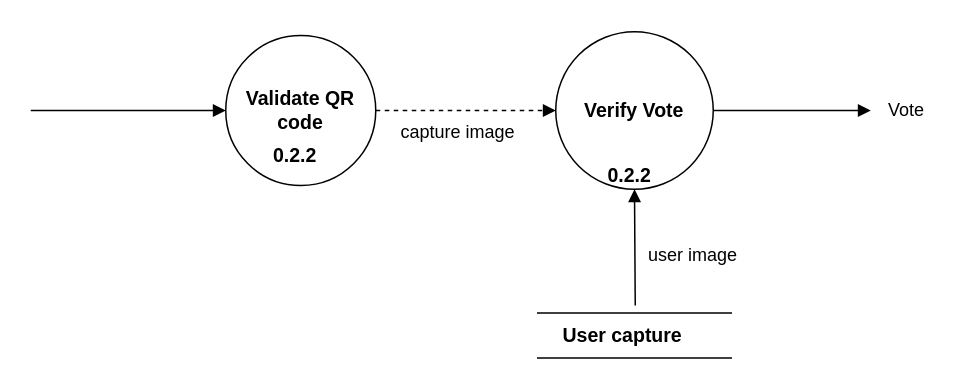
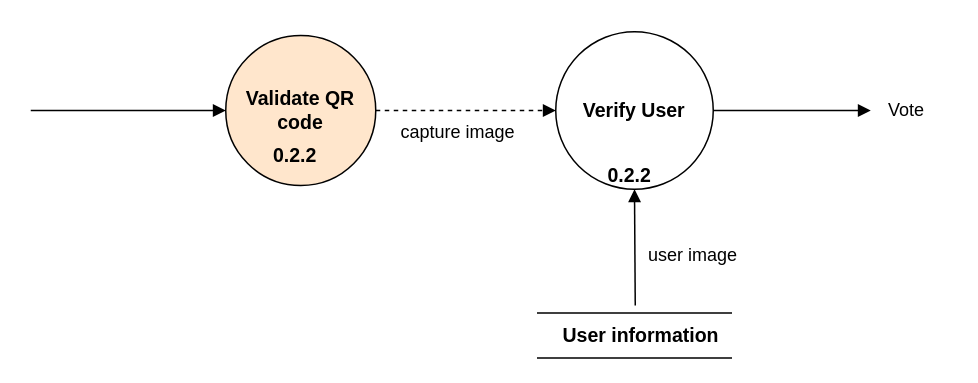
node "Validate QR code": fillcolor #ffffff -> #ffe6cc
node "Verify Vote": label "Verify Vote" -> "Verify User"
node "User capture": label "User capture" -> "User information"
